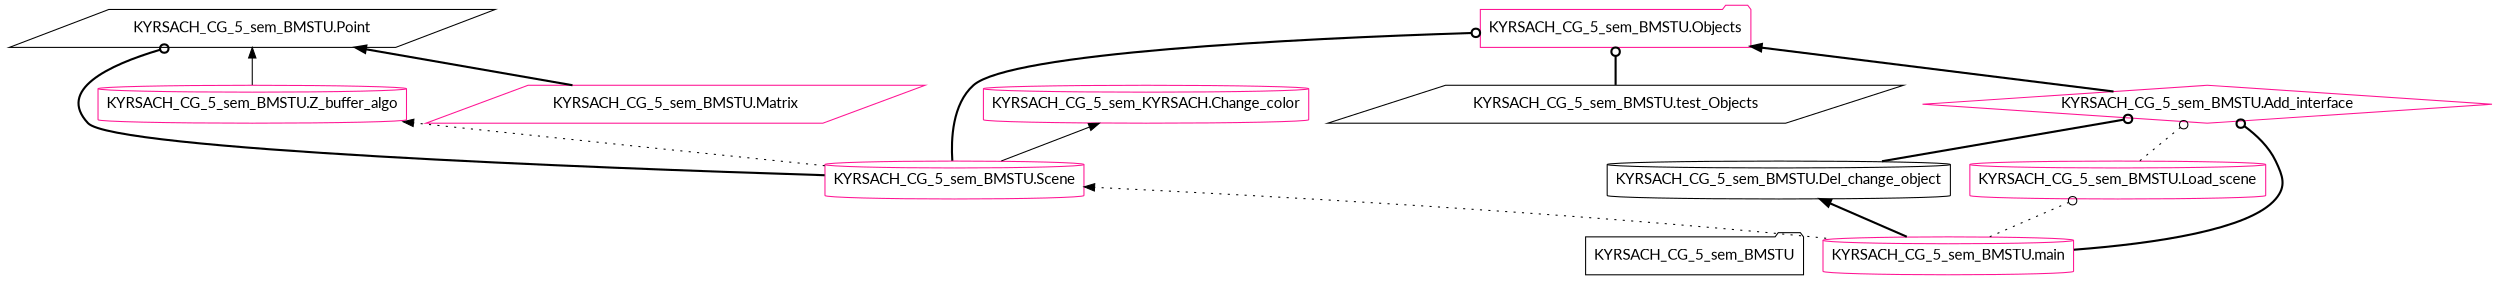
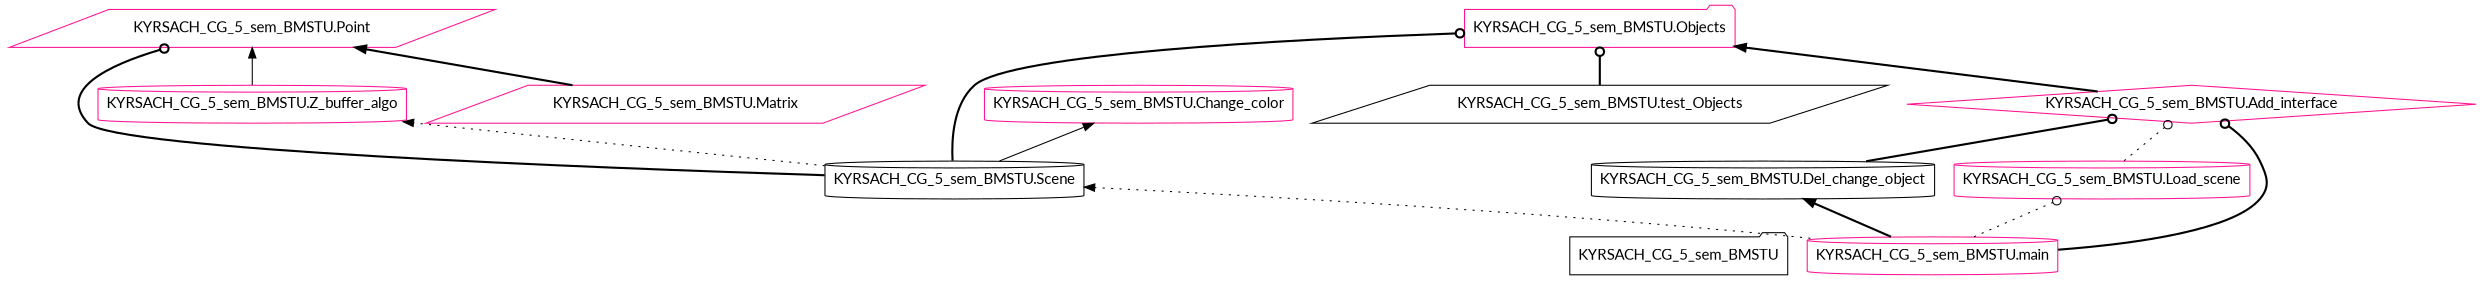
node "KYRSACH_CG_5_sem_BMSTU.Point": color black -> deeppink
node "KYRSACH_CG_5_sem_KYRSACH.Change_color": label "KYRSACH_CG_5_sem_KYRSACH.Change_color" -> "KYRSACH_CG_5_sem_BMSTU.Change_color"
node "KYRSACH_CG_5_sem_BMSTU.Scene": color deeppink -> black
